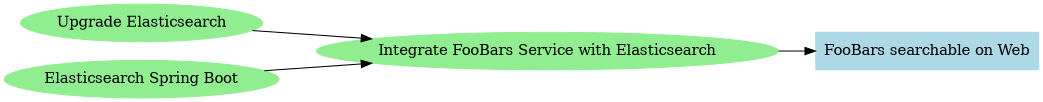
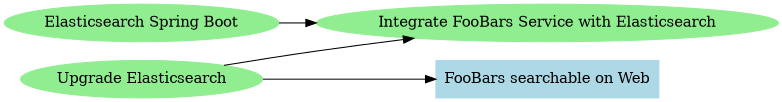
edge "Integrate FooBars Service with Elasticsearch" -> "FooBars searchable on Web": now "Upgrade Elasticsearch" -> "FooBars searchable on Web"
